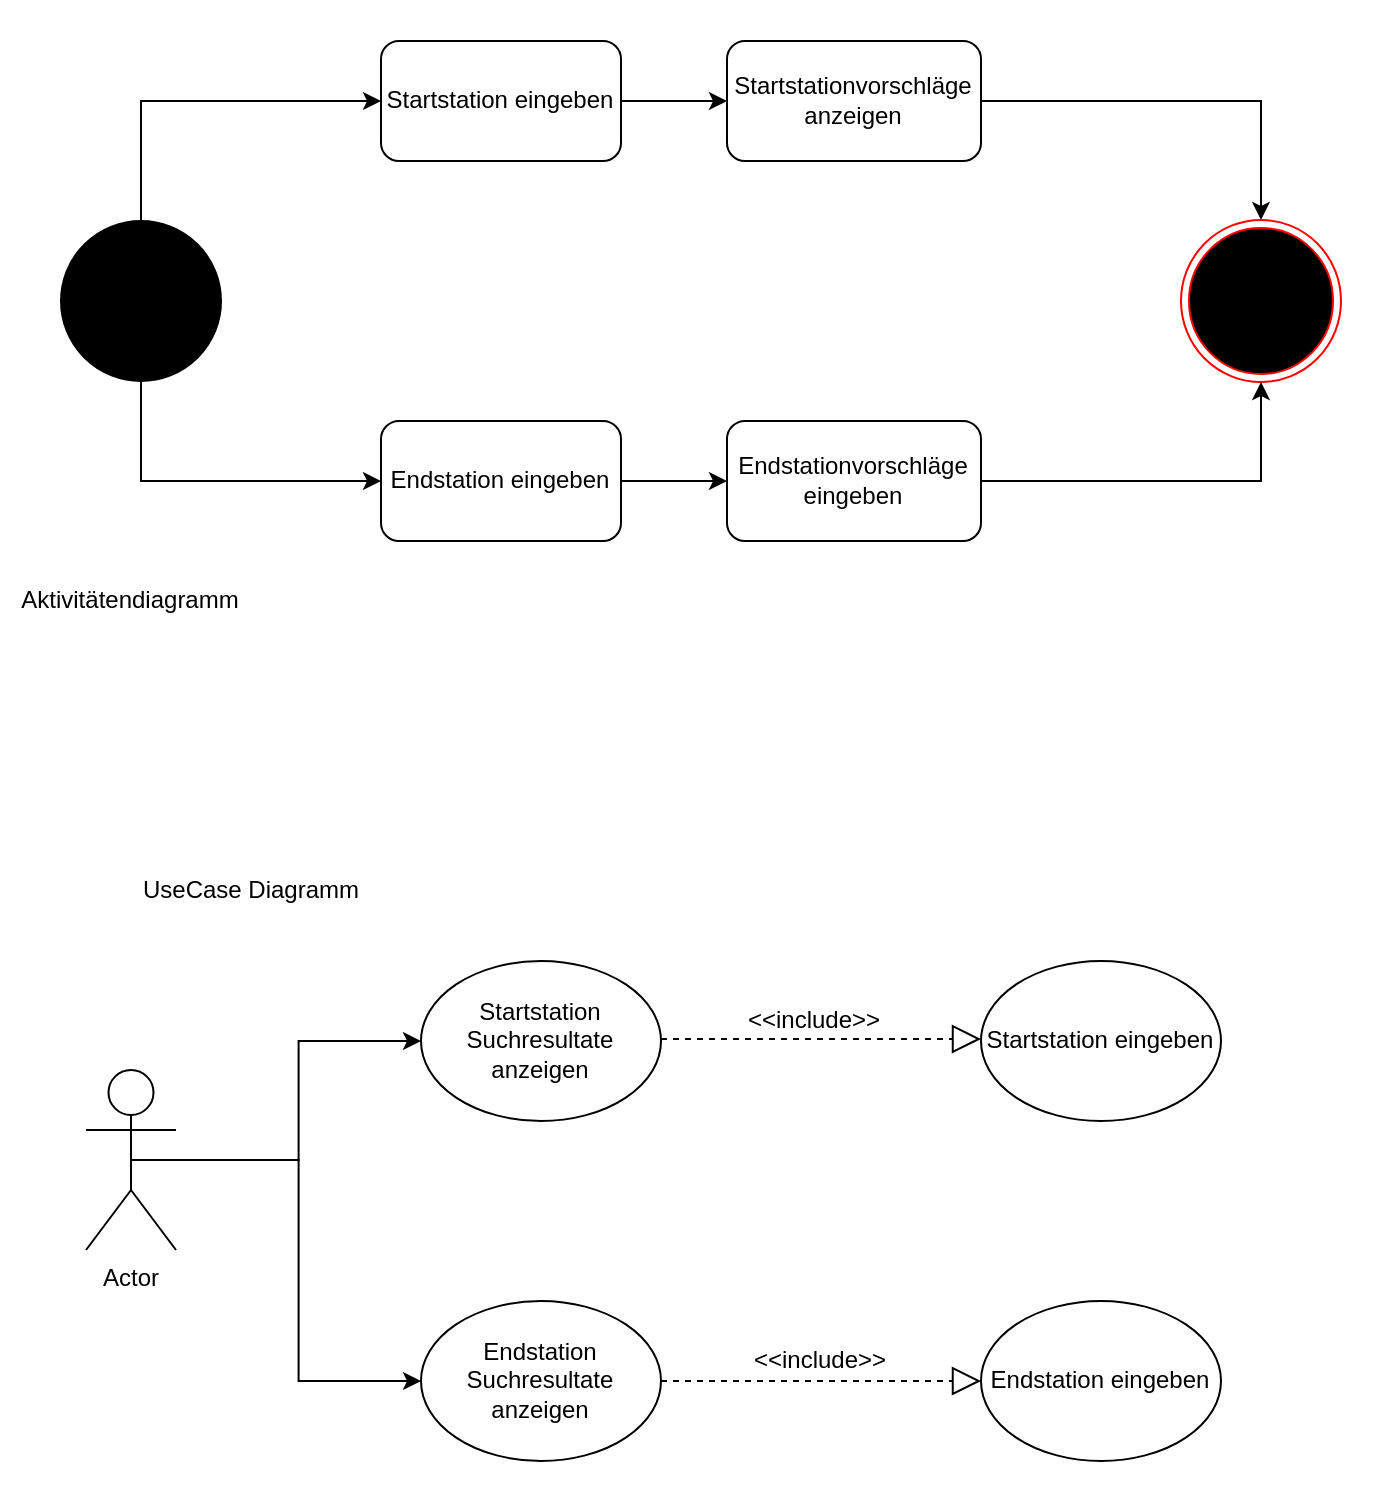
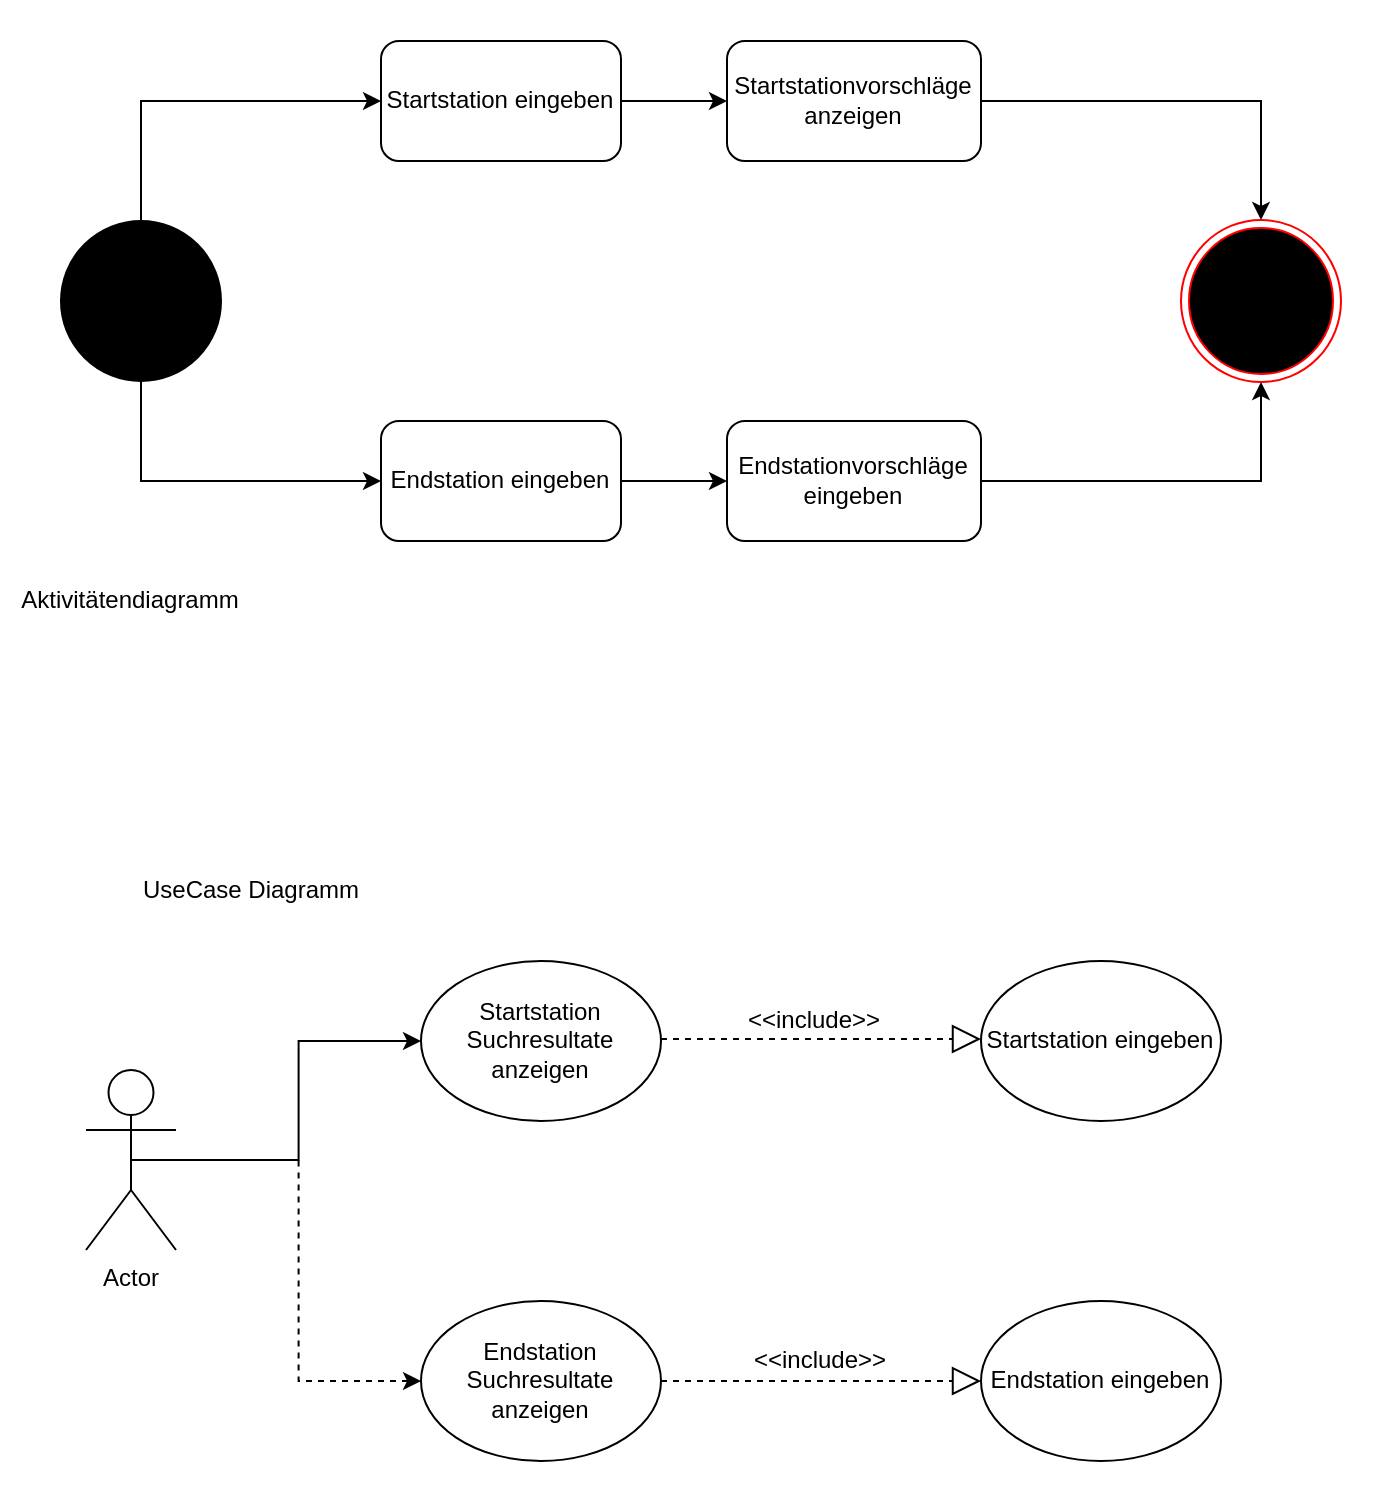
edge "Actor" -> "Endstation Suchresultate anzeigen": style solid -> dashed
